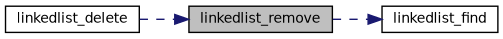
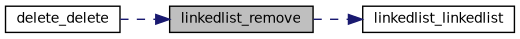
node "linkedlist_delete": label "linkedlist_delete" -> "delete_delete"
node "linkedlist_find": label "linkedlist_find" -> "linkedlist_linkedlist"
